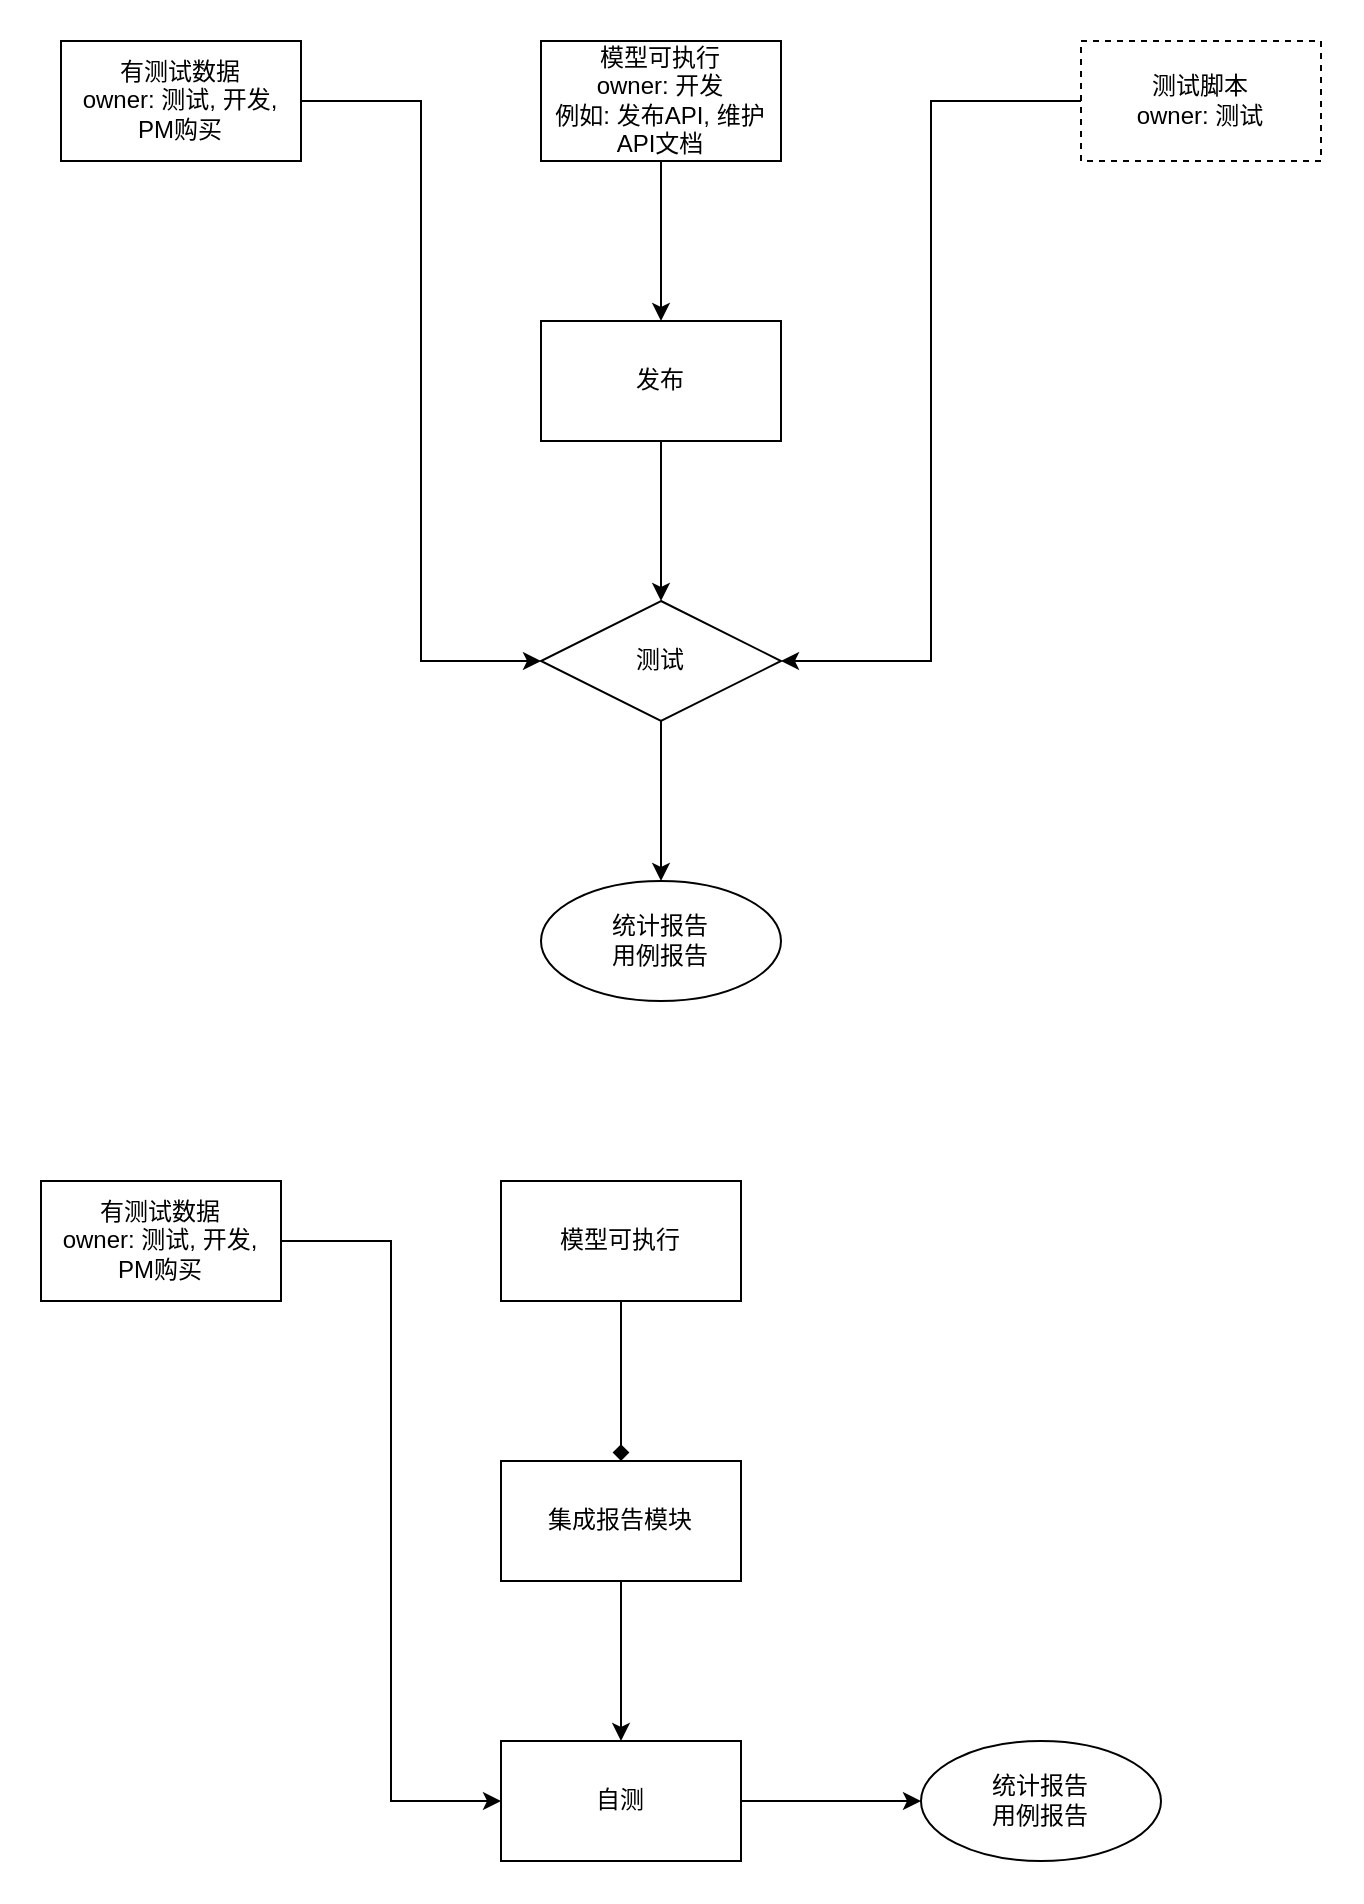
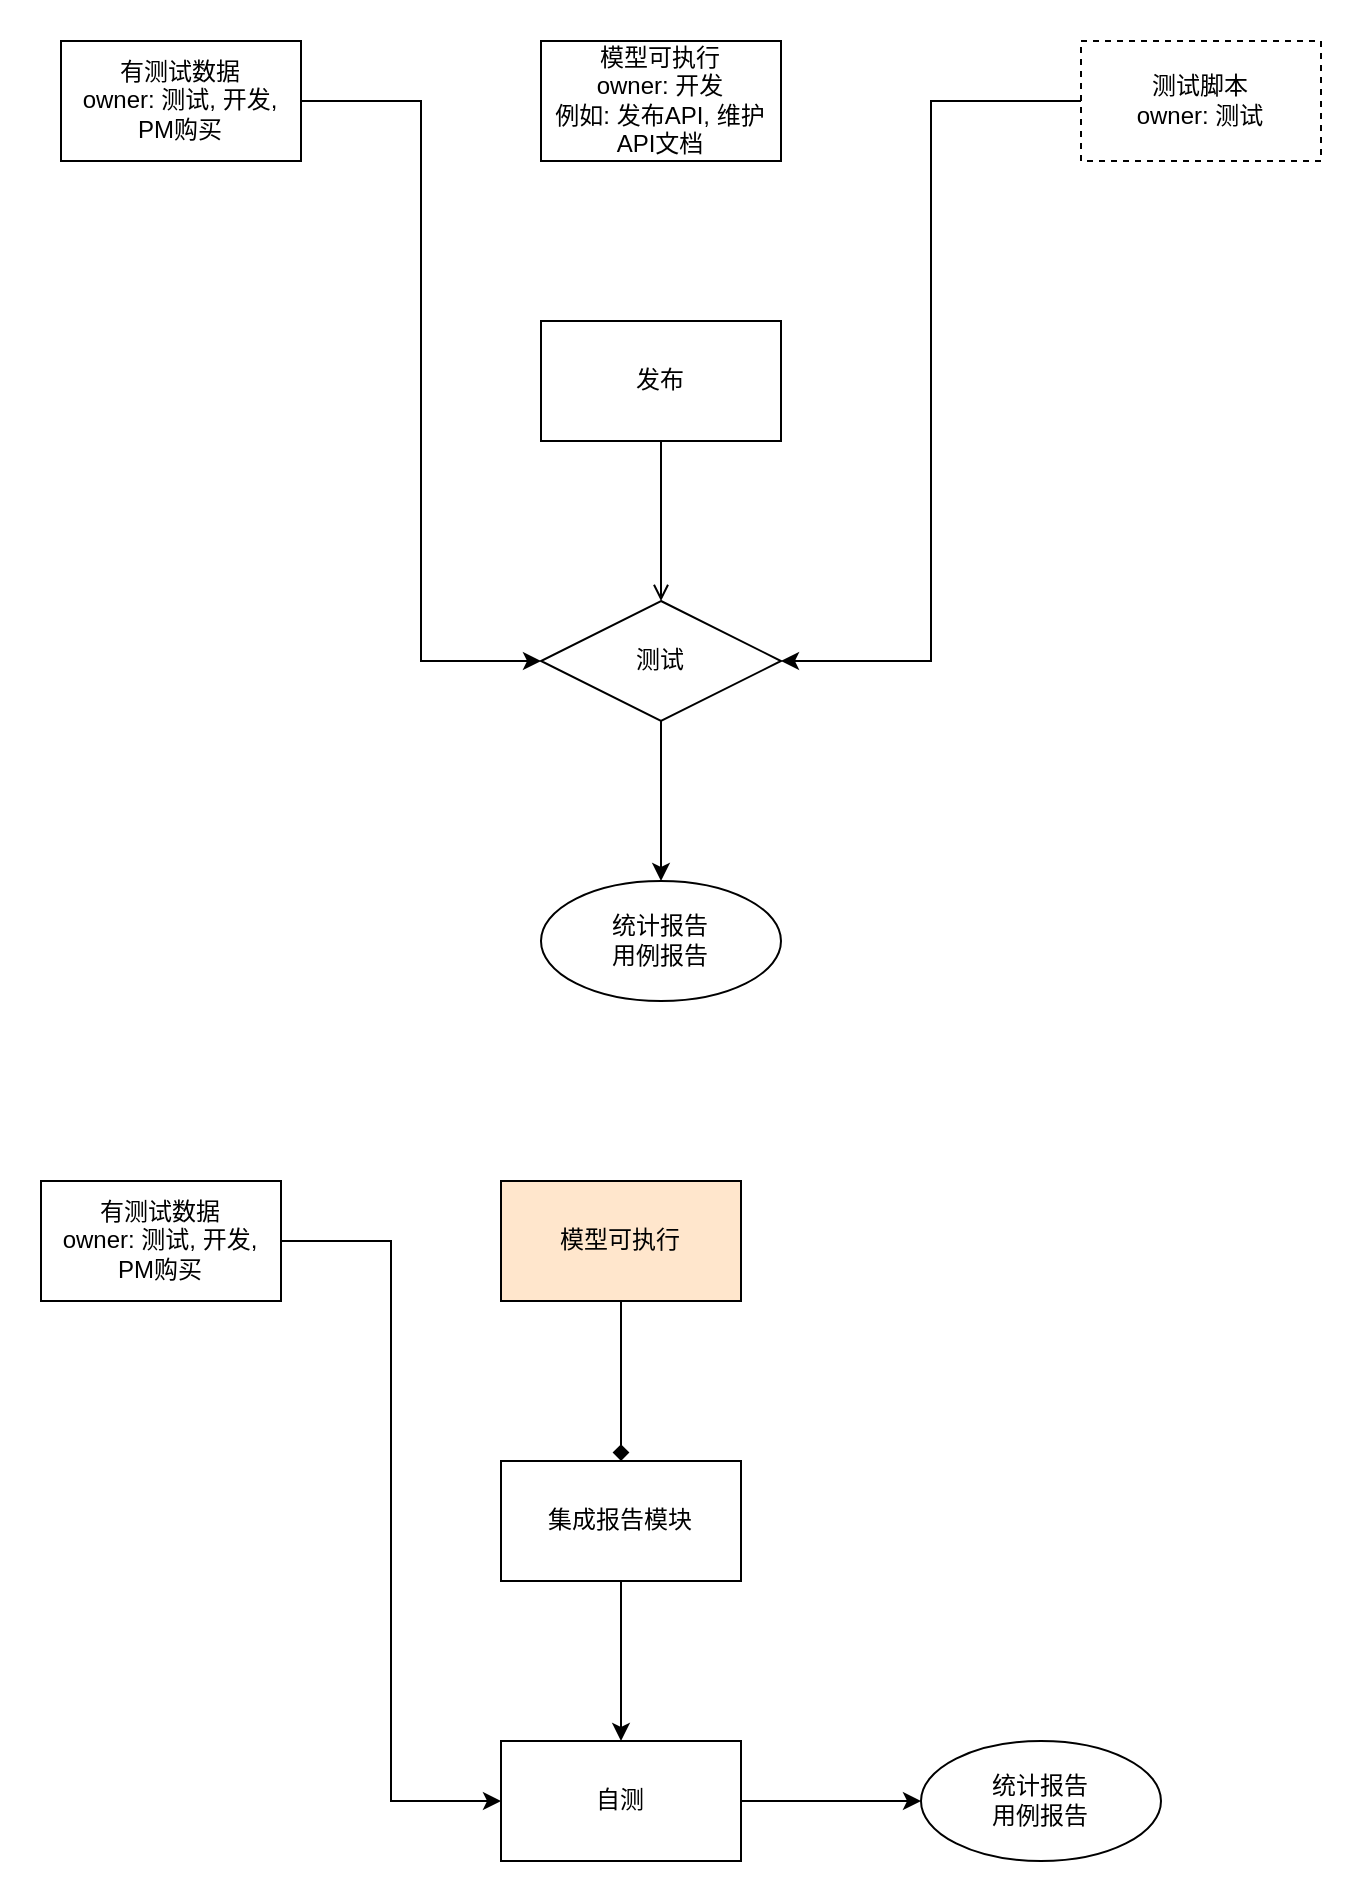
edge "模型可执行 owner: 开发 例如: 发布API, 维护API文档" -> "发布": removed
edge "发布" -> "测试": arrowhead classic -> open
node "模型可执行": fillcolor #ffffff -> #ffe6cc
